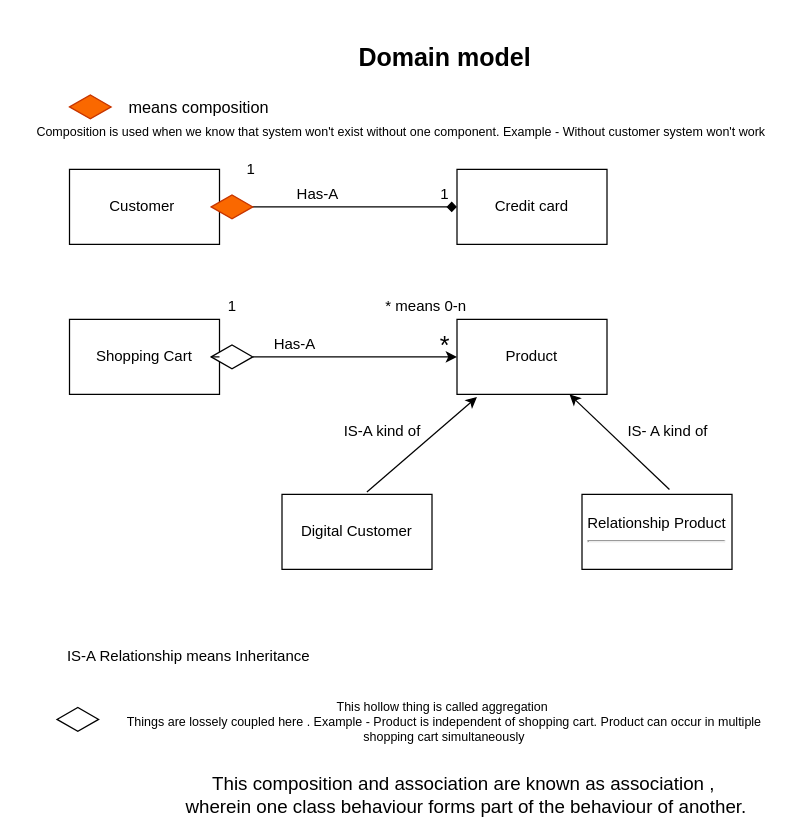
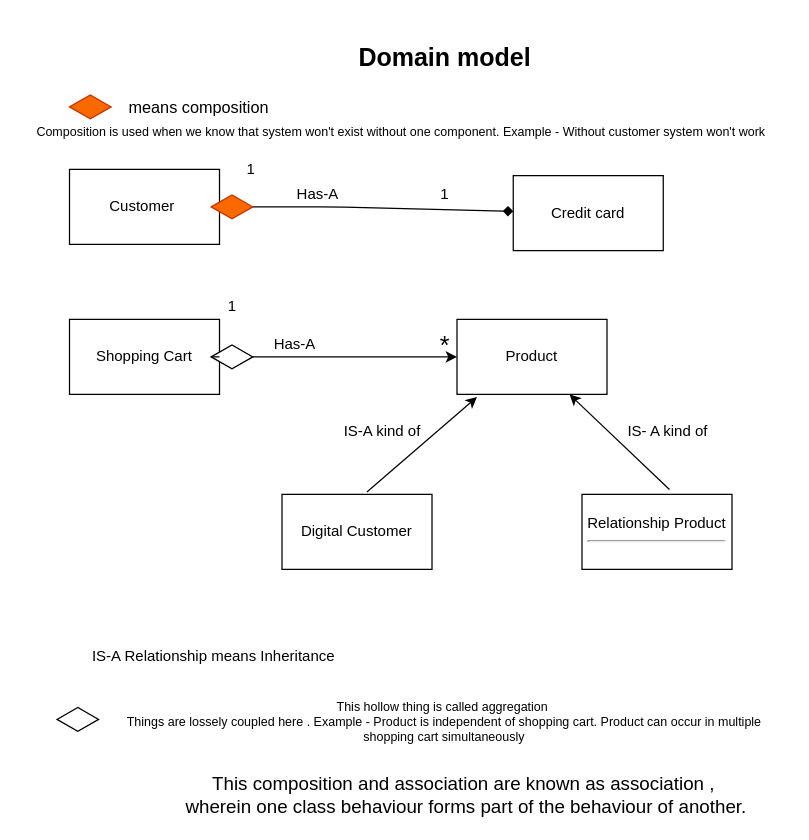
node "Credit card": moved (532, 207) -> (588, 213)
node "* means 0-n": removed
node "IS-A Relationship means Inheritance": moved (188, 657) -> (213, 657)
